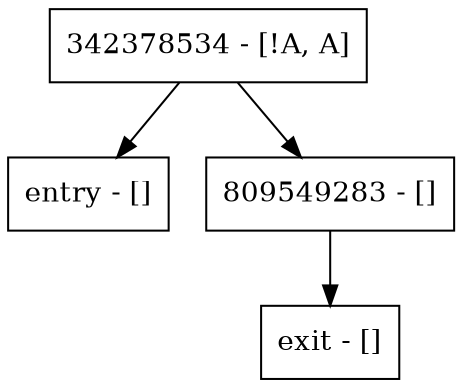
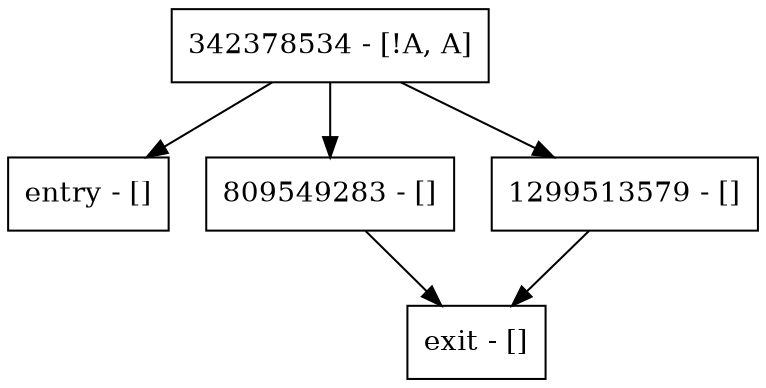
node "1299513579 - []": added
